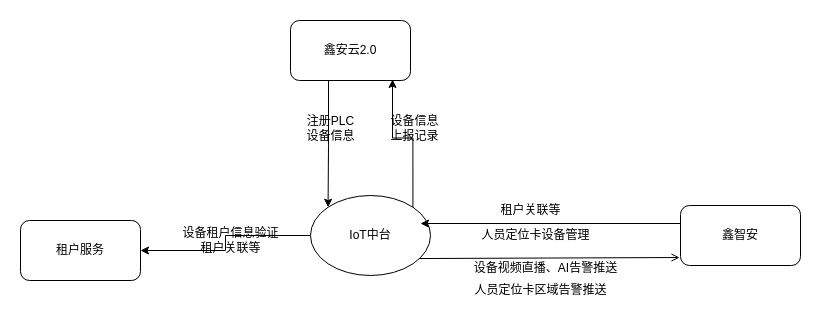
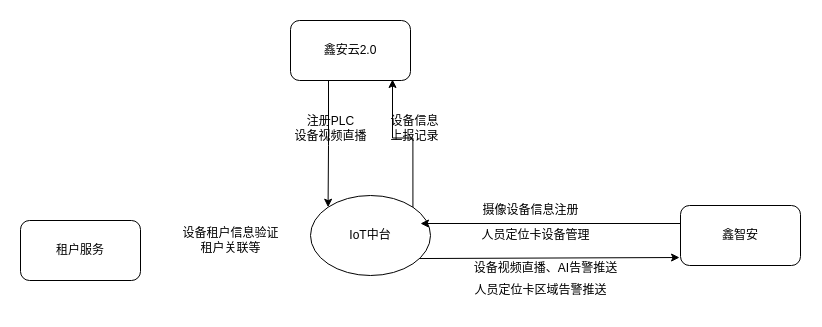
node "注册PLC 设备信息": label "注册PLC 设备信息" -> "注册PLC 设备视频直播"
node "租户关联等": label "租户关联等" -> "摄像设备信息注册"
edge "IoT中台" -> "租户服务": removed
edge "IoT中台" -> "鑫智安": arrowhead open -> classic
